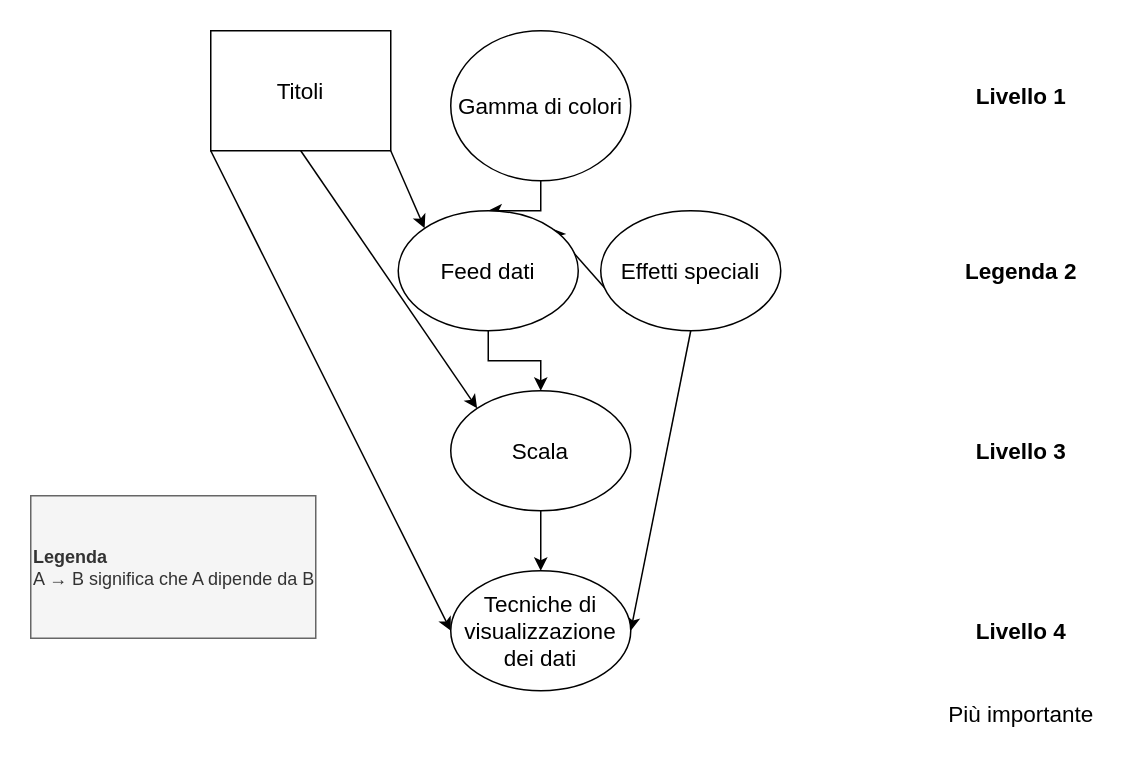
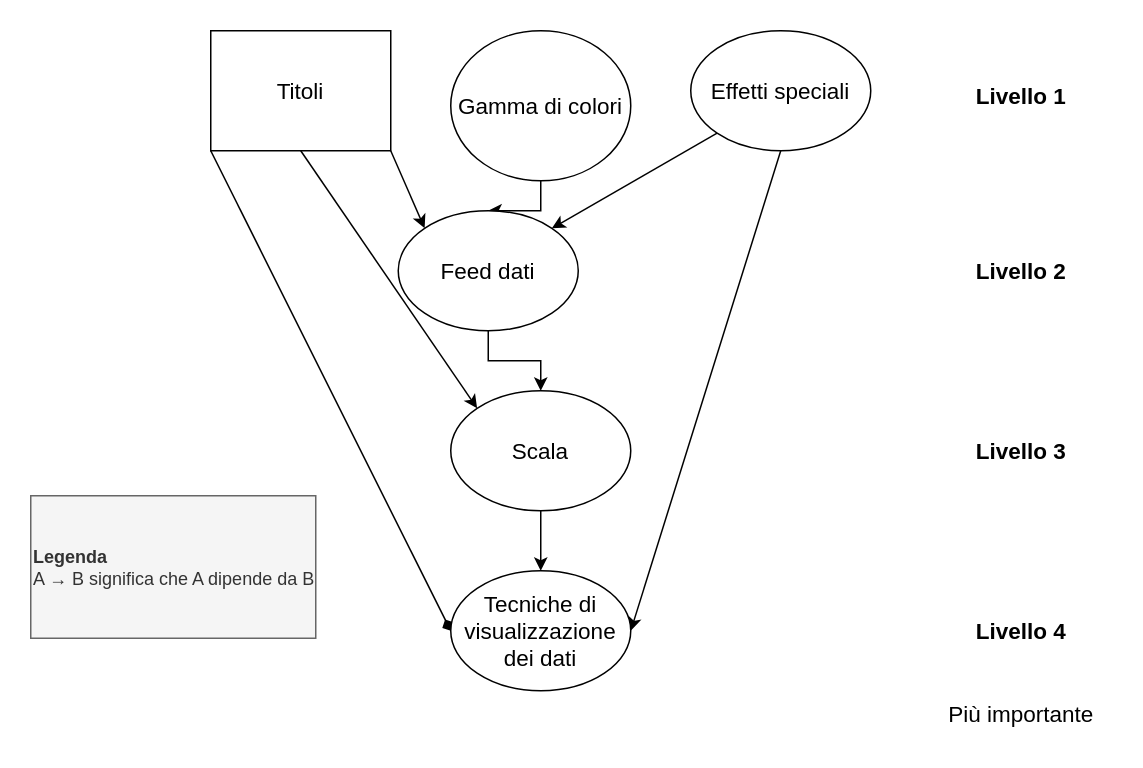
node "Effetti speciali": moved (691, 271) -> (781, 91)
node "Legenda 2": label "Legenda 2" -> "Livello 2"
edge "Titoli" -> "Tecniche di visualizzazione dei dati": arrowhead classic -> diamond
